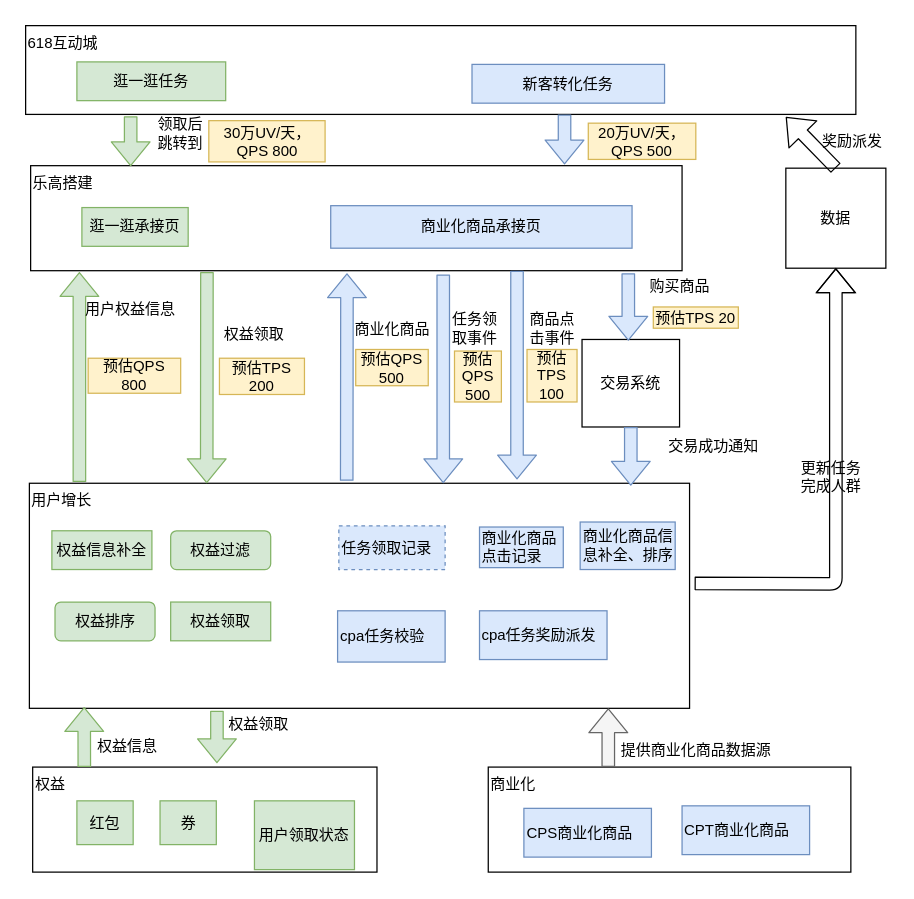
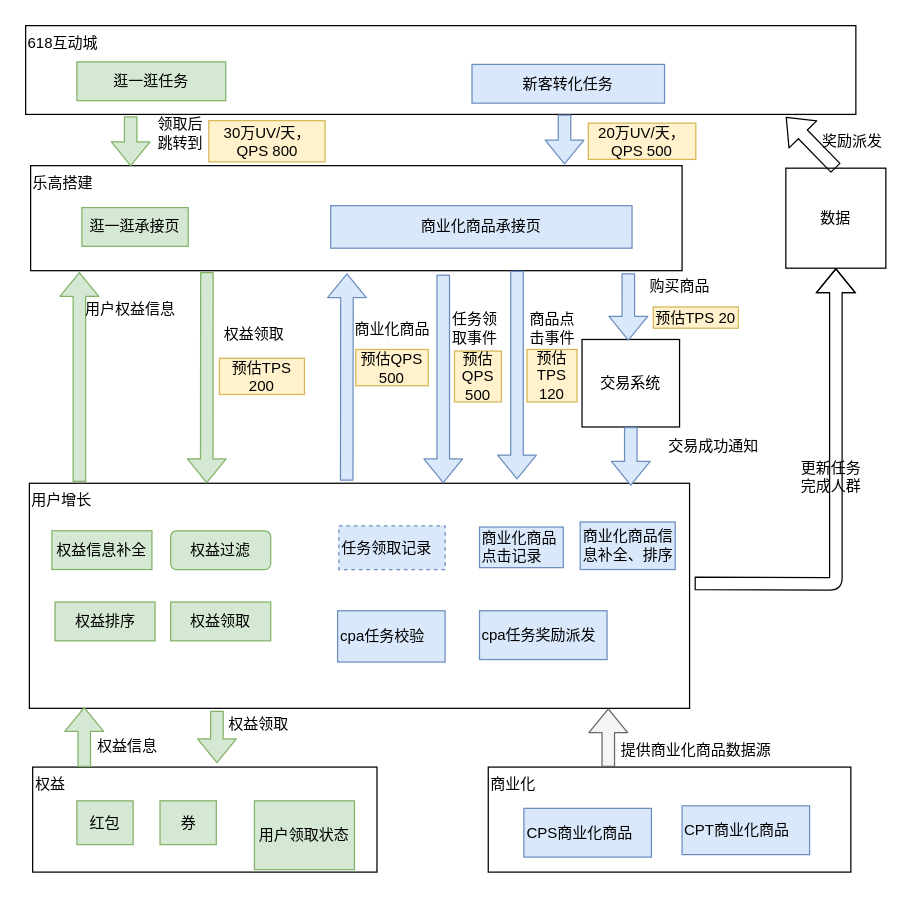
node "预估QPS 800": removed
node "预估TPS 100": label "预估TPS 100" -> "预估TPS 120"
node "权益排序": shape rounded rectangle -> rectangle
